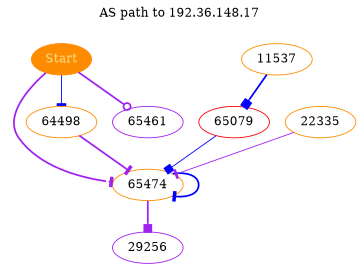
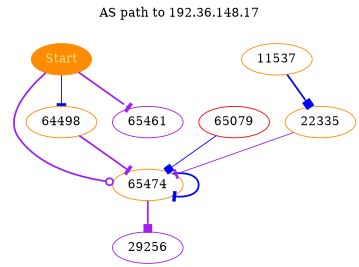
edge "11537" -> "65079": now "11537" -> "22335"
edge "Start" -> "65461": arrowhead odot -> tee
edge "Start" -> "65474": arrowhead tee -> odot
